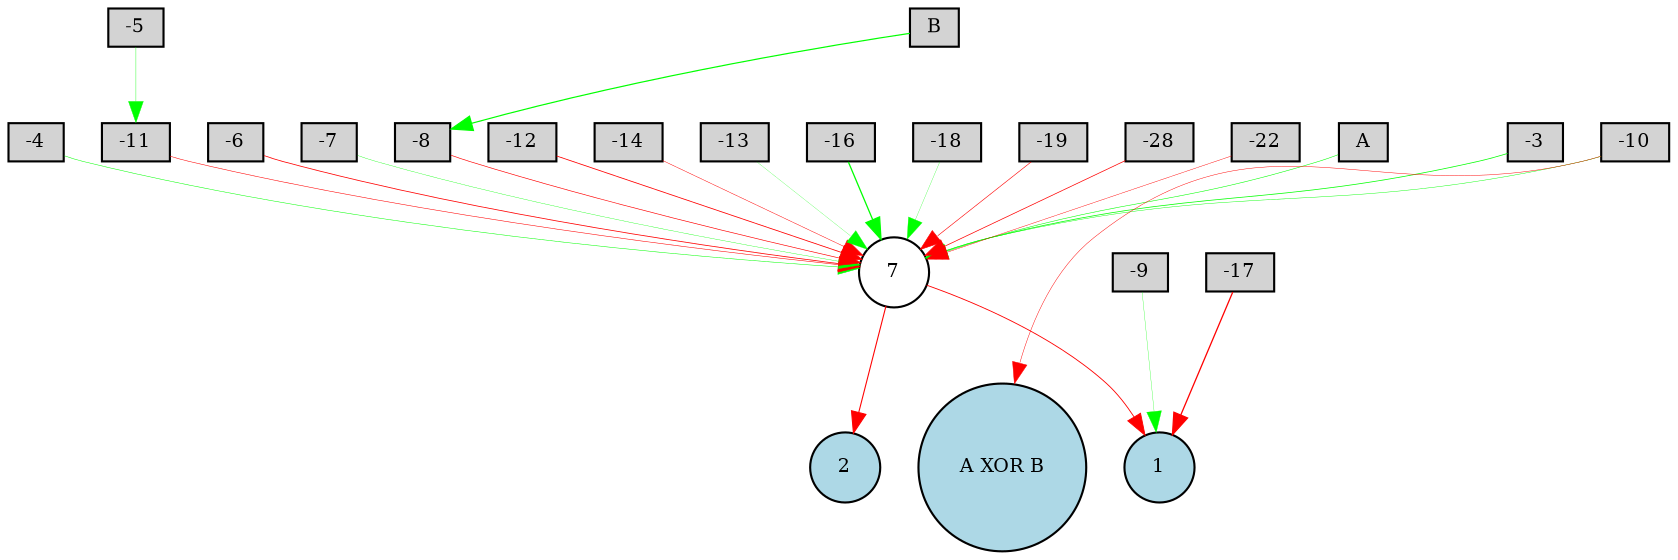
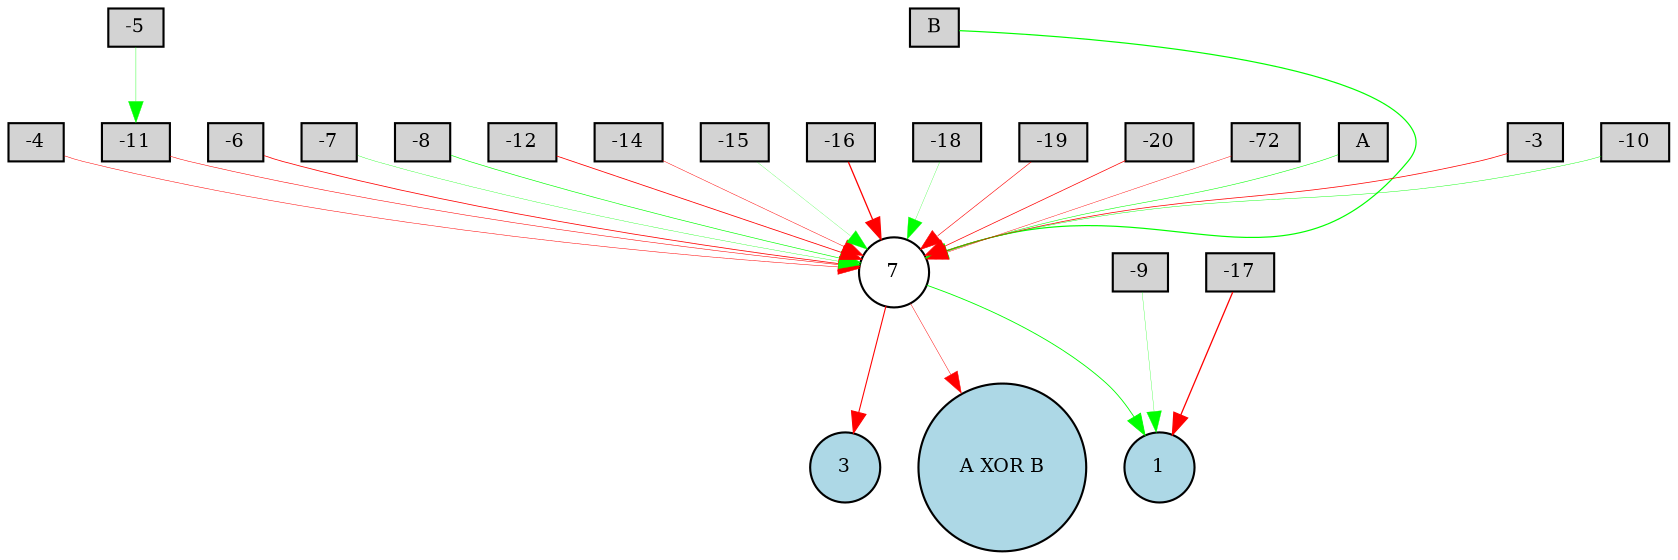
edge "B" -> "-8": now "B" -> "7"
node "-13": label "-13" -> "-15"
node "-28": label "-28" -> "-20"
node "-22": label "-22" -> "-72"
edge "-10" -> "A XOR B": now "7" -> "A XOR B"
edge "-16" -> "7": color green -> red
edge "-3" -> "7": color green -> red
edge "-8" -> "7": color red -> green
edge "-4" -> "7": color green -> red
edge "7" -> "1": color red -> green
node "2": label "2" -> "3"
